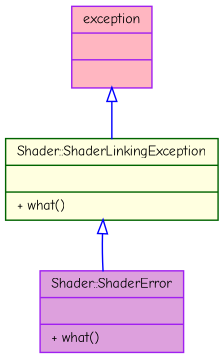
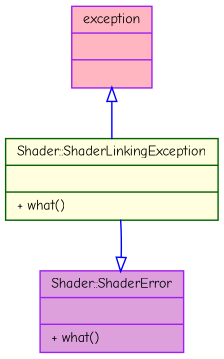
edge "Shader::ShaderError" -> "Shader::ShaderLinkingException": reversed
